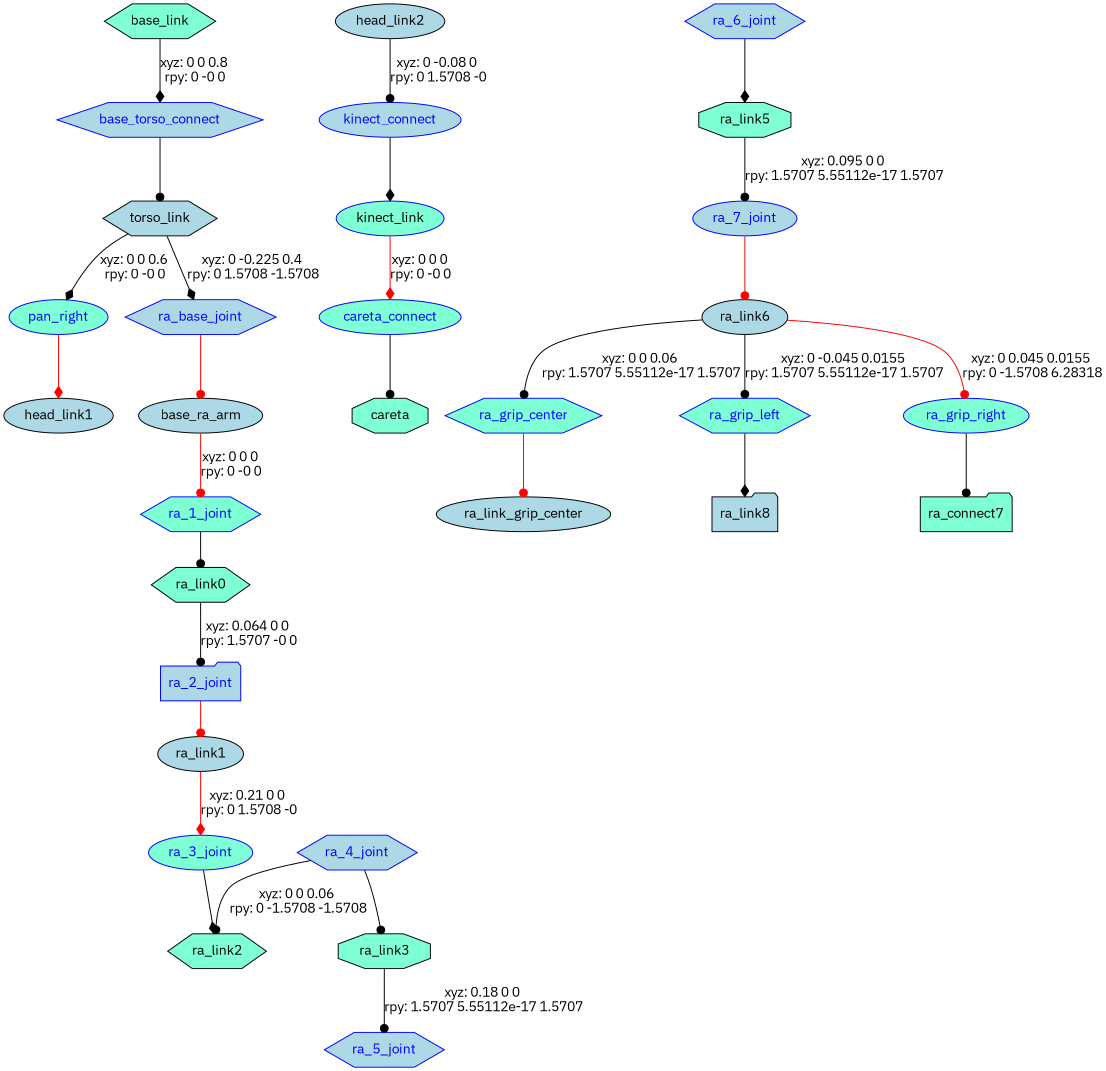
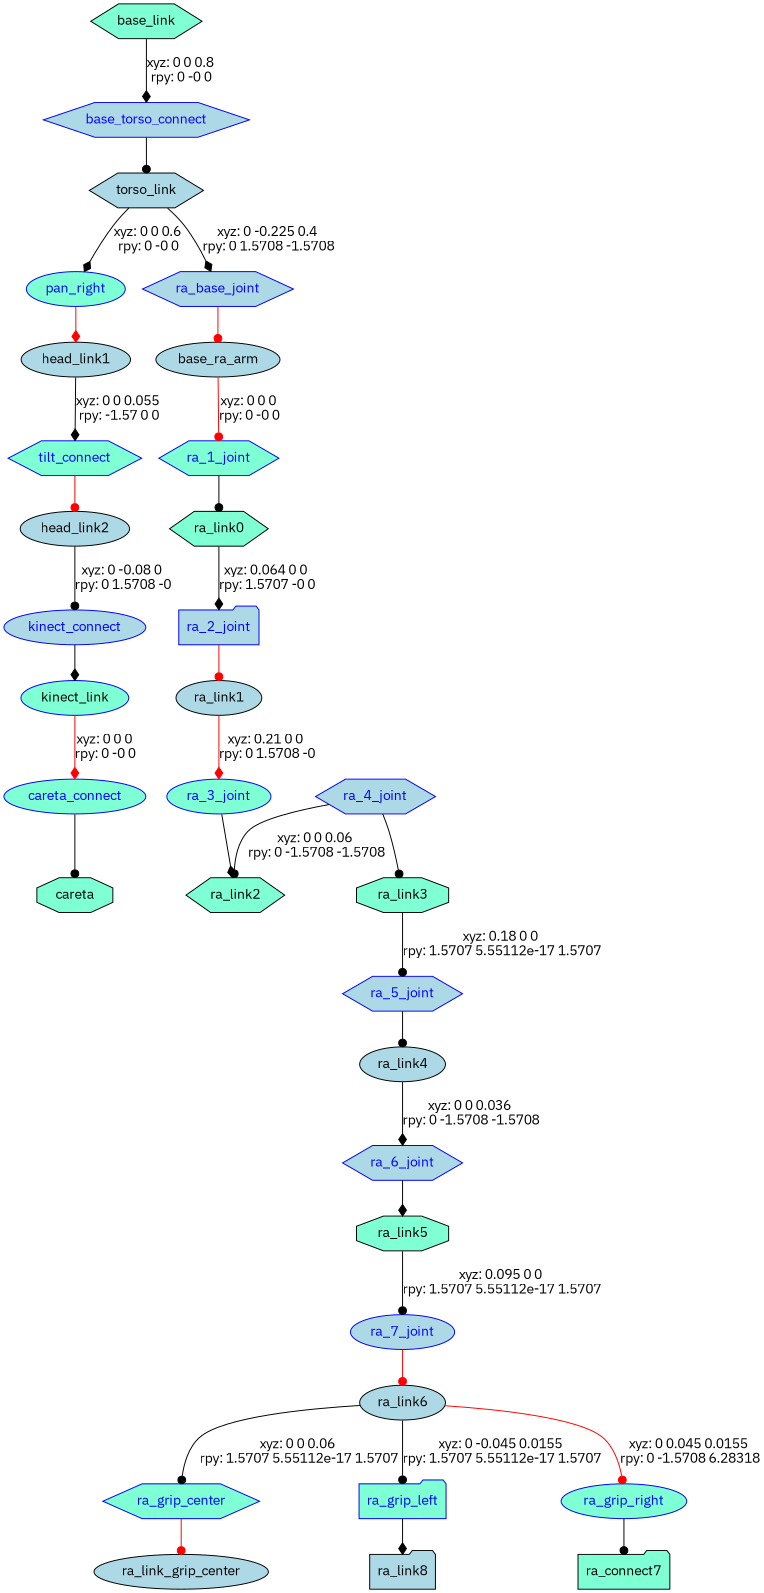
node "ra_grip_left": shape hexagon -> folder
node "tilt_connect": added
edge "ra_link0" -> "ra_2_joint": arrowhead dot -> diamond
node "ra_link4": added
